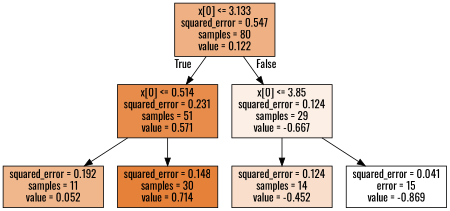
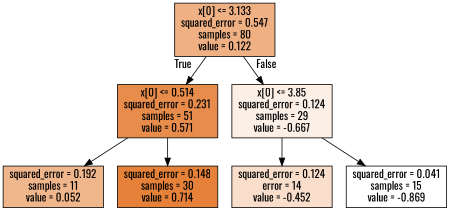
node "squared_error = 0.124 samples = 14 value = -0.452": label "squared_error = 0.124 samples = 14 value = -0.452" -> "squared_error = 0.124 error = 14 value = -0.452"
node "squared_error = 0.041 error = 15 value = -0.869": label "squared_error = 0.041 error = 15 value = -0.869" -> "squared_error = 0.041 samples = 15 value = -0.869"
